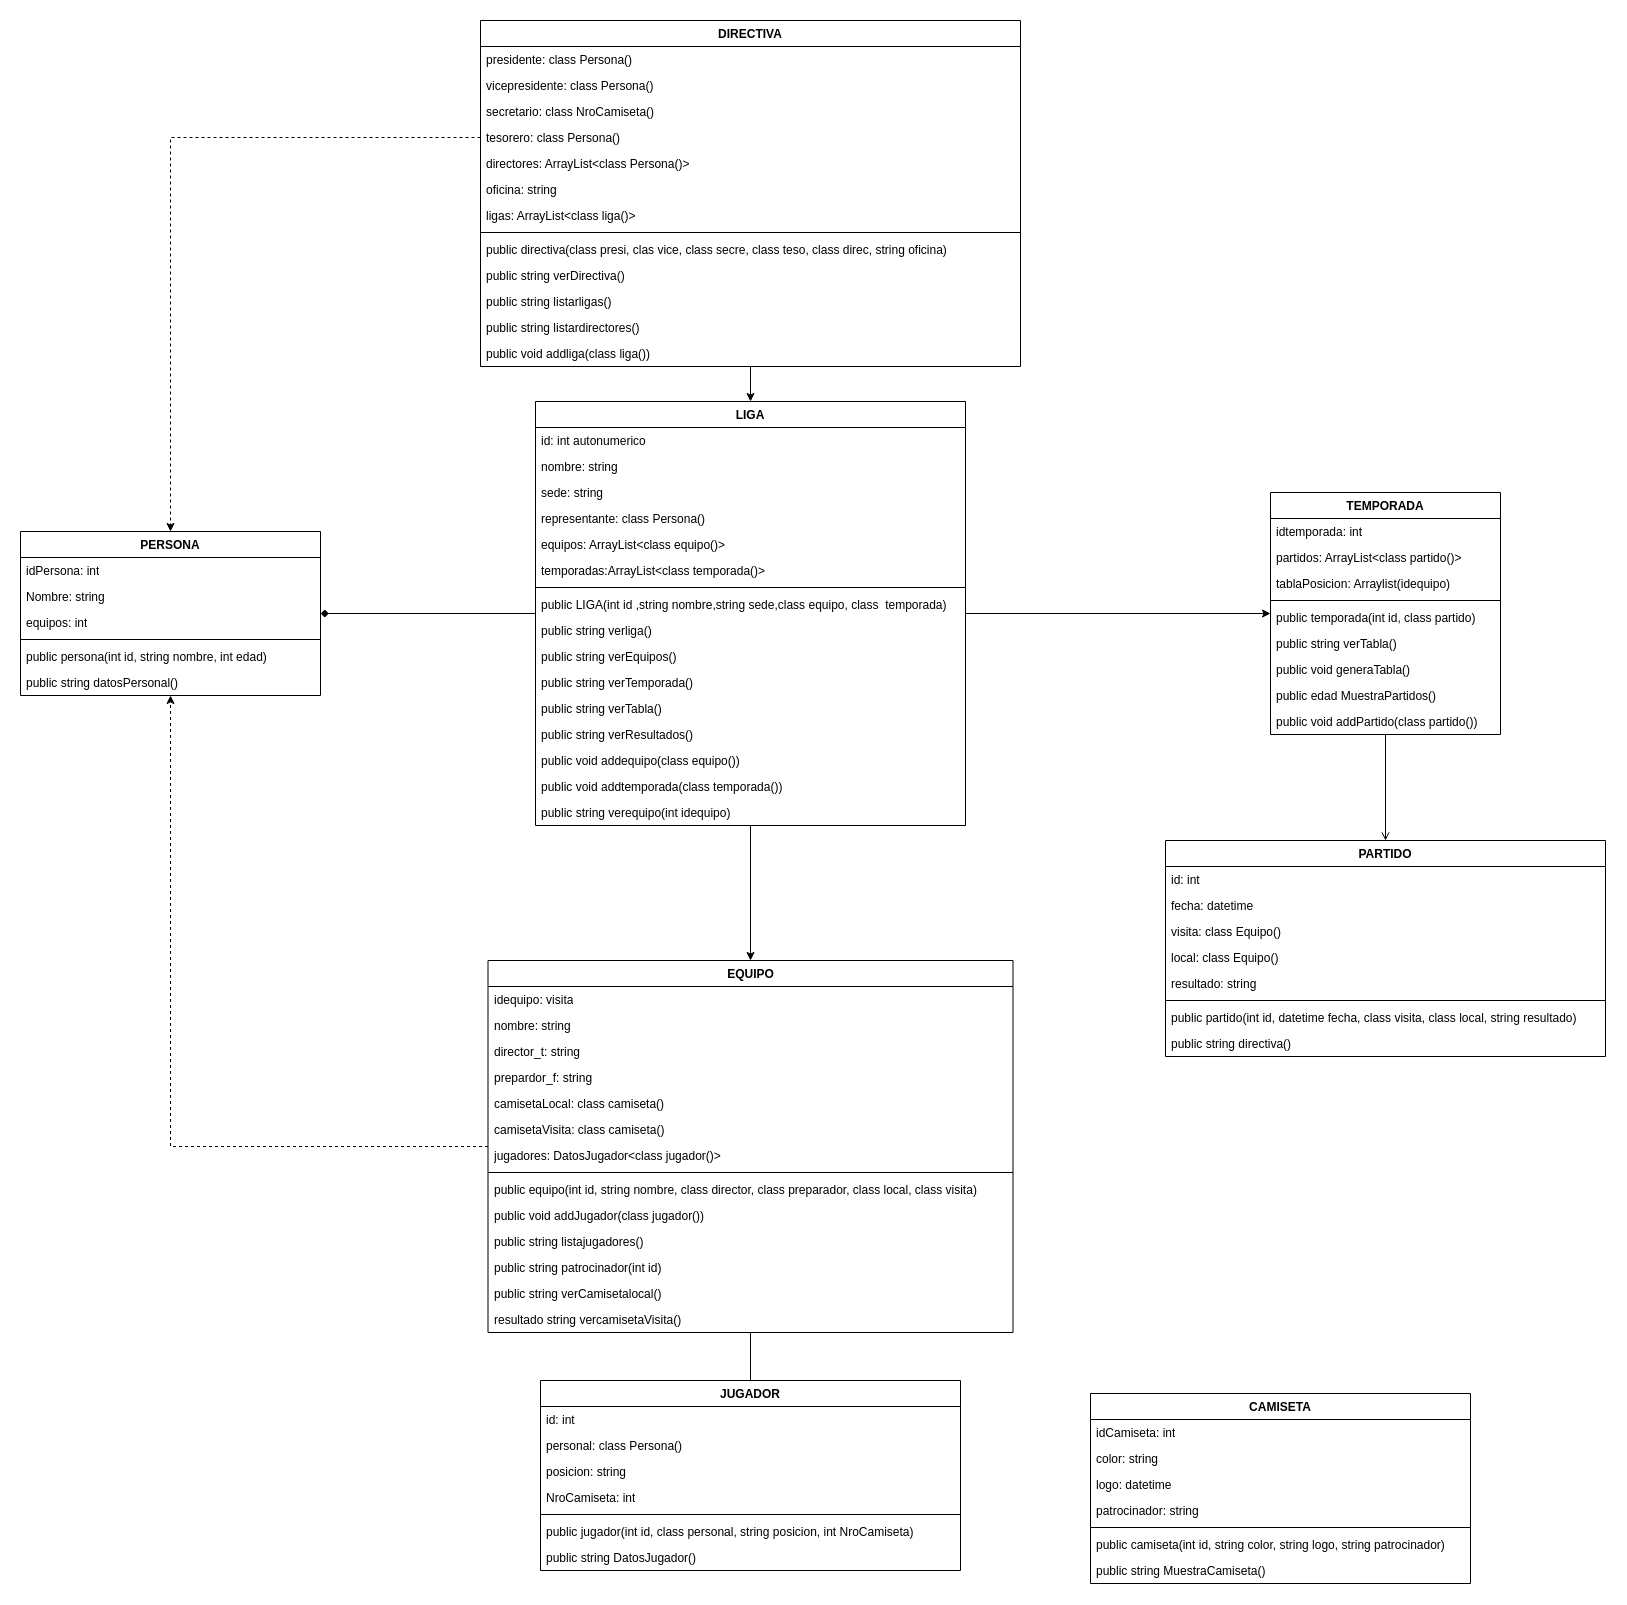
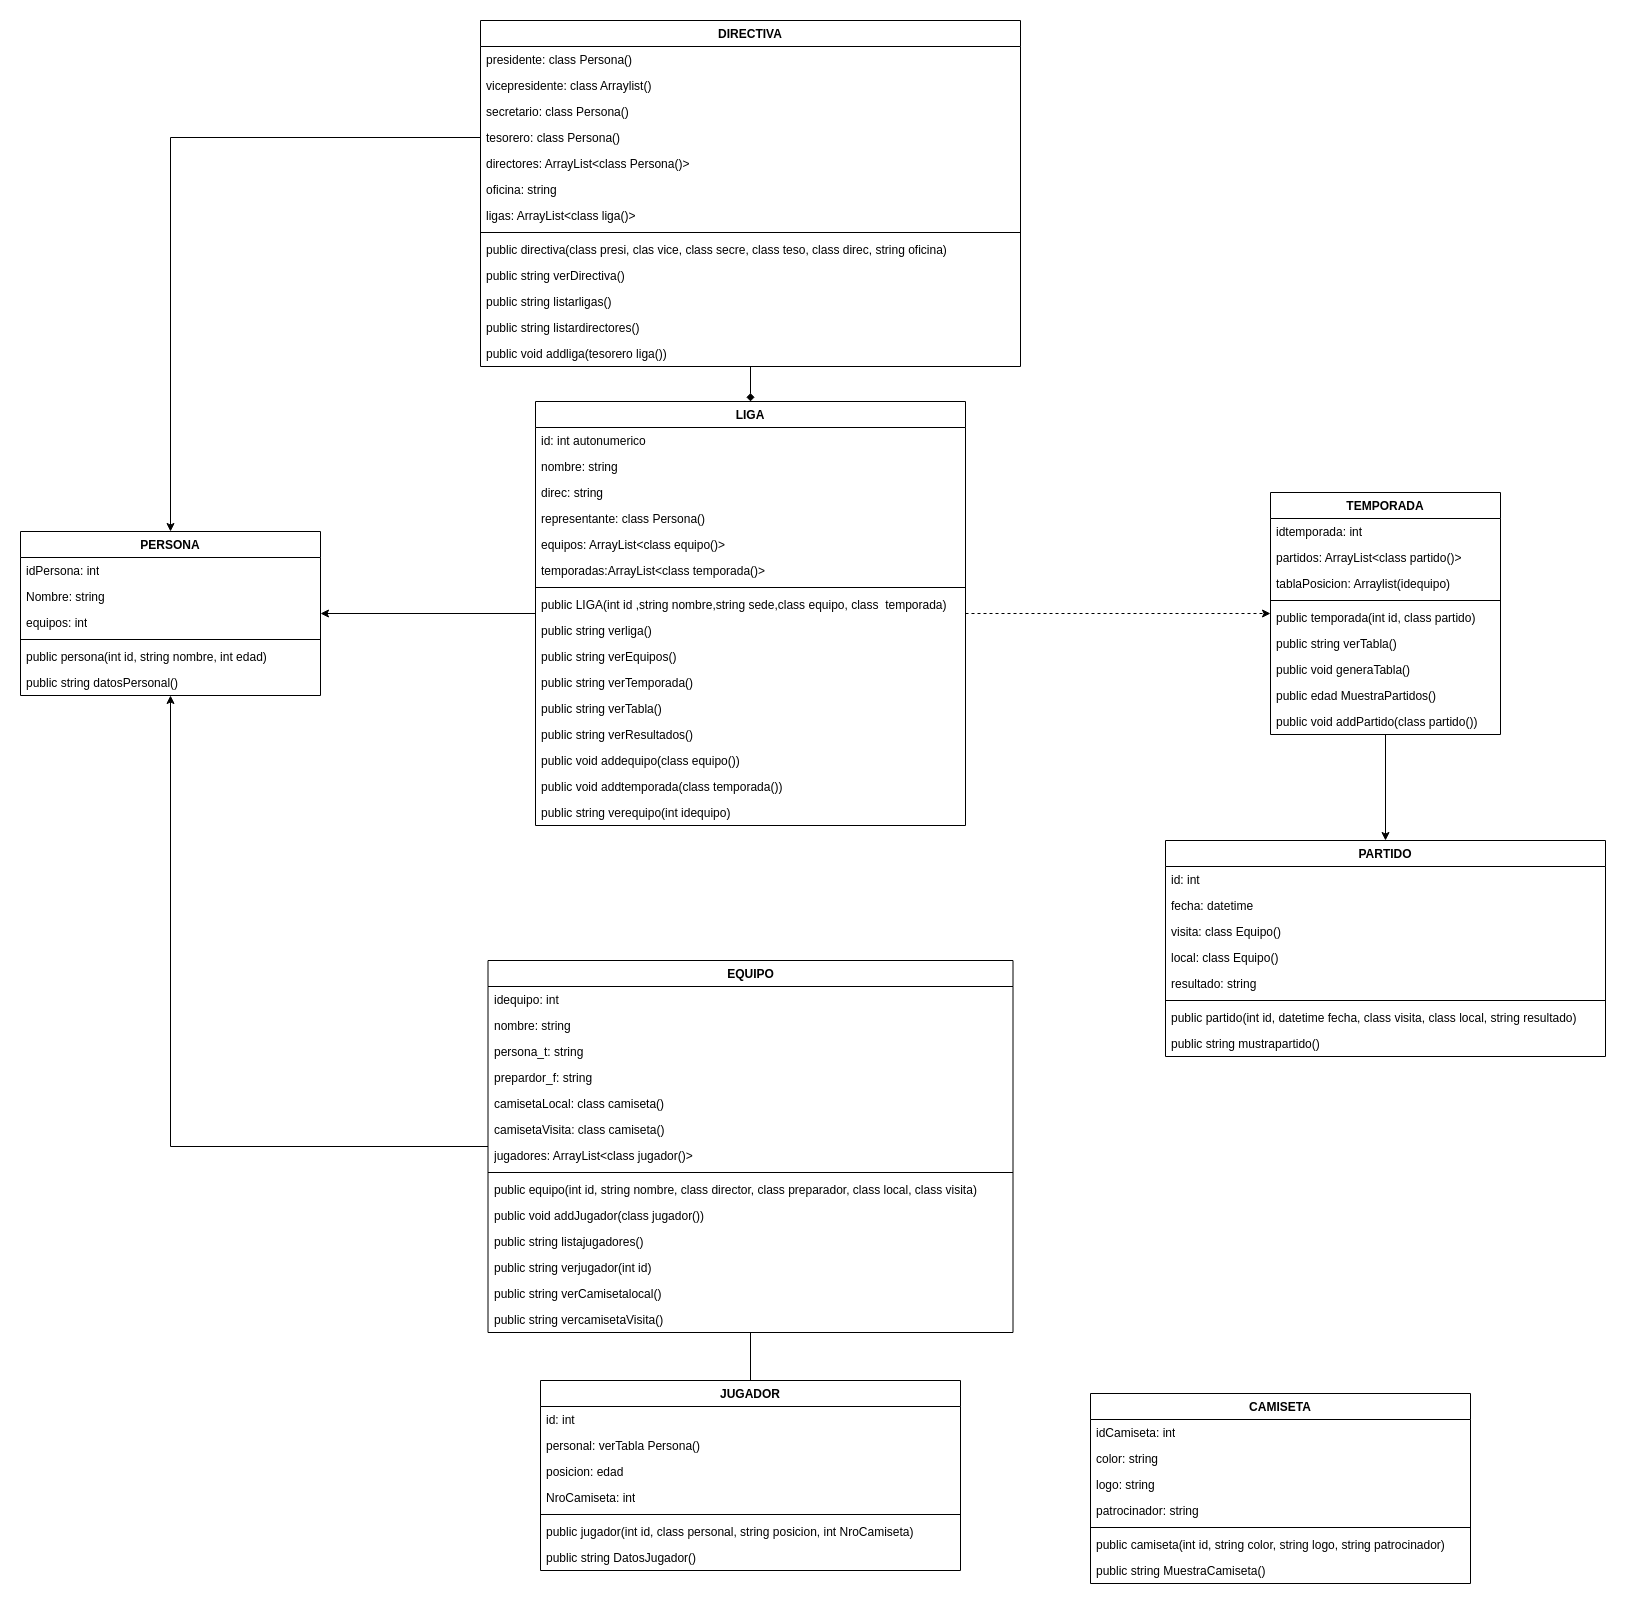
node "vicepresidente: class Persona()": label "vicepresidente: class Persona()" -> "vicepresidente: class Arraylist()"
node "secretario: class NroCamiseta()": label "secretario: class NroCamiseta()" -> "secretario: class Persona()"
edge "tesorero: class Persona()" -> "PERSONA": style dashed -> solid
node "public void addliga(class liga())": label "public void addliga(class liga())" -> "public void addliga(tesorero liga())"
edge "DIRECTIVA" -> "LIGA": arrowhead classic -> diamond
node "sede: string": label "sede: string" -> "direc: string"
edge "LIGA" -> "PERSONA": arrowhead diamond -> classic
edge "LIGA" -> "TEMPORADA": style solid -> dashed
edge "TEMPORADA" -> "PARTIDO": arrowhead open -> classic
edge "LIGA" -> "EQUIPO": removed
node "idequipo: visita": label "idequipo: visita" -> "idequipo: int"
node "public string directiva()": label "public string directiva()" -> "public string mustrapartido()"
node "director_t: string": label "director_t: string" -> "persona_t: string"
edge "EQUIPO" -> "PERSONA": style dashed -> solid
node "jugadores: DatosJugador<class jugador()>": label "jugadores: DatosJugador<class jugador()>" -> "jugadores: ArrayList<class jugador()>"
node "public string patrocinador(int id)": label "public string patrocinador(int id)" -> "public string verjugador(int id)"
node "resultado string vercamisetaVisita()": label "resultado string vercamisetaVisita()" -> "public string vercamisetaVisita()"
node "personal: class Persona()": label "personal: class Persona()" -> "personal: verTabla Persona()"
node "posicion: string": label "posicion: string" -> "posicion: edad"
node "logo: datetime": label "logo: datetime" -> "logo: string"
